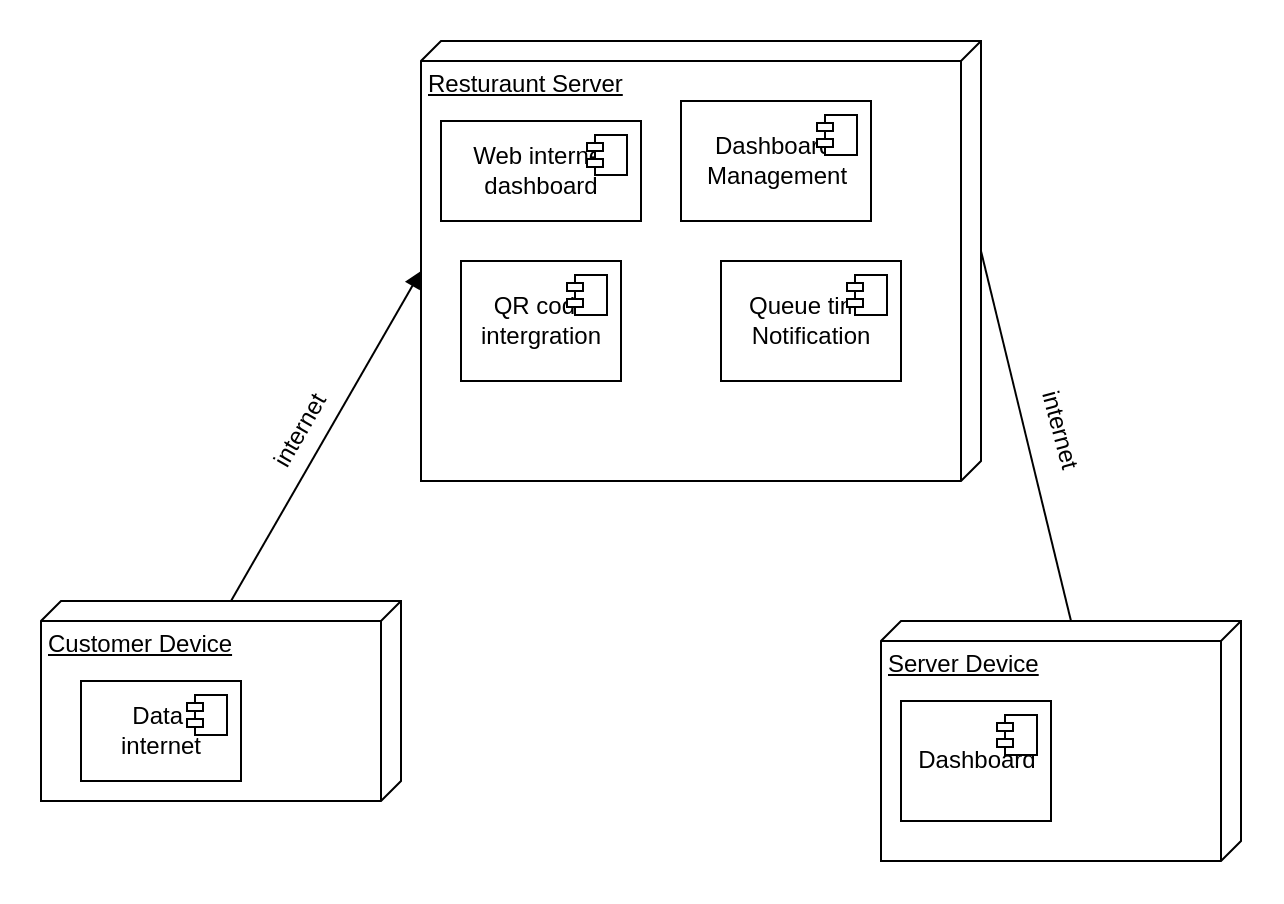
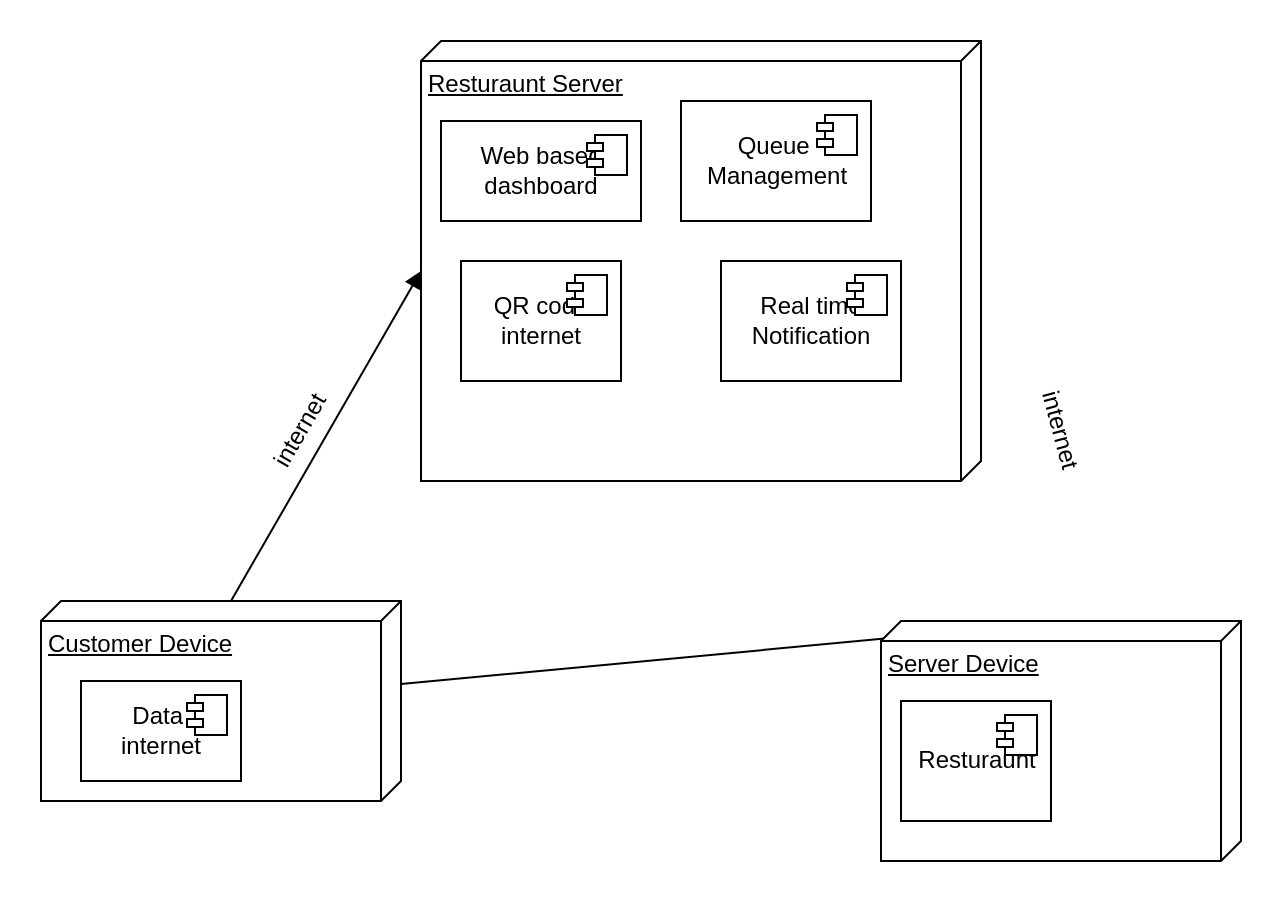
node "Dashboard Management": label "Dashboard Management" -> "Queue Management"
node "Web internet dashboard": label "Web internet dashboard" -> "Web based dashboard"
node "QR code intergration": label "QR code intergration" -> "QR code internet"
node "Queue time Notification": label "Queue time Notification" -> "Real time Notification"
edge "Resturaunt Server" -- "Server Device": now "Customer Device" -- "Server Device"
node "Dashboard": label "Dashboard" -> "Resturaunt"
